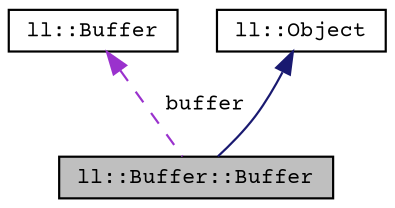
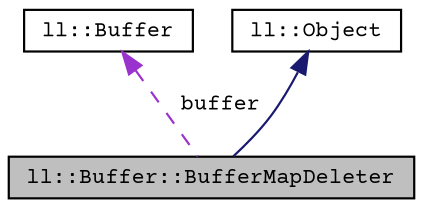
node "ll::Buffer::Buffer": label "ll::Buffer::Buffer" -> "ll::Buffer::BufferMapDeleter"
